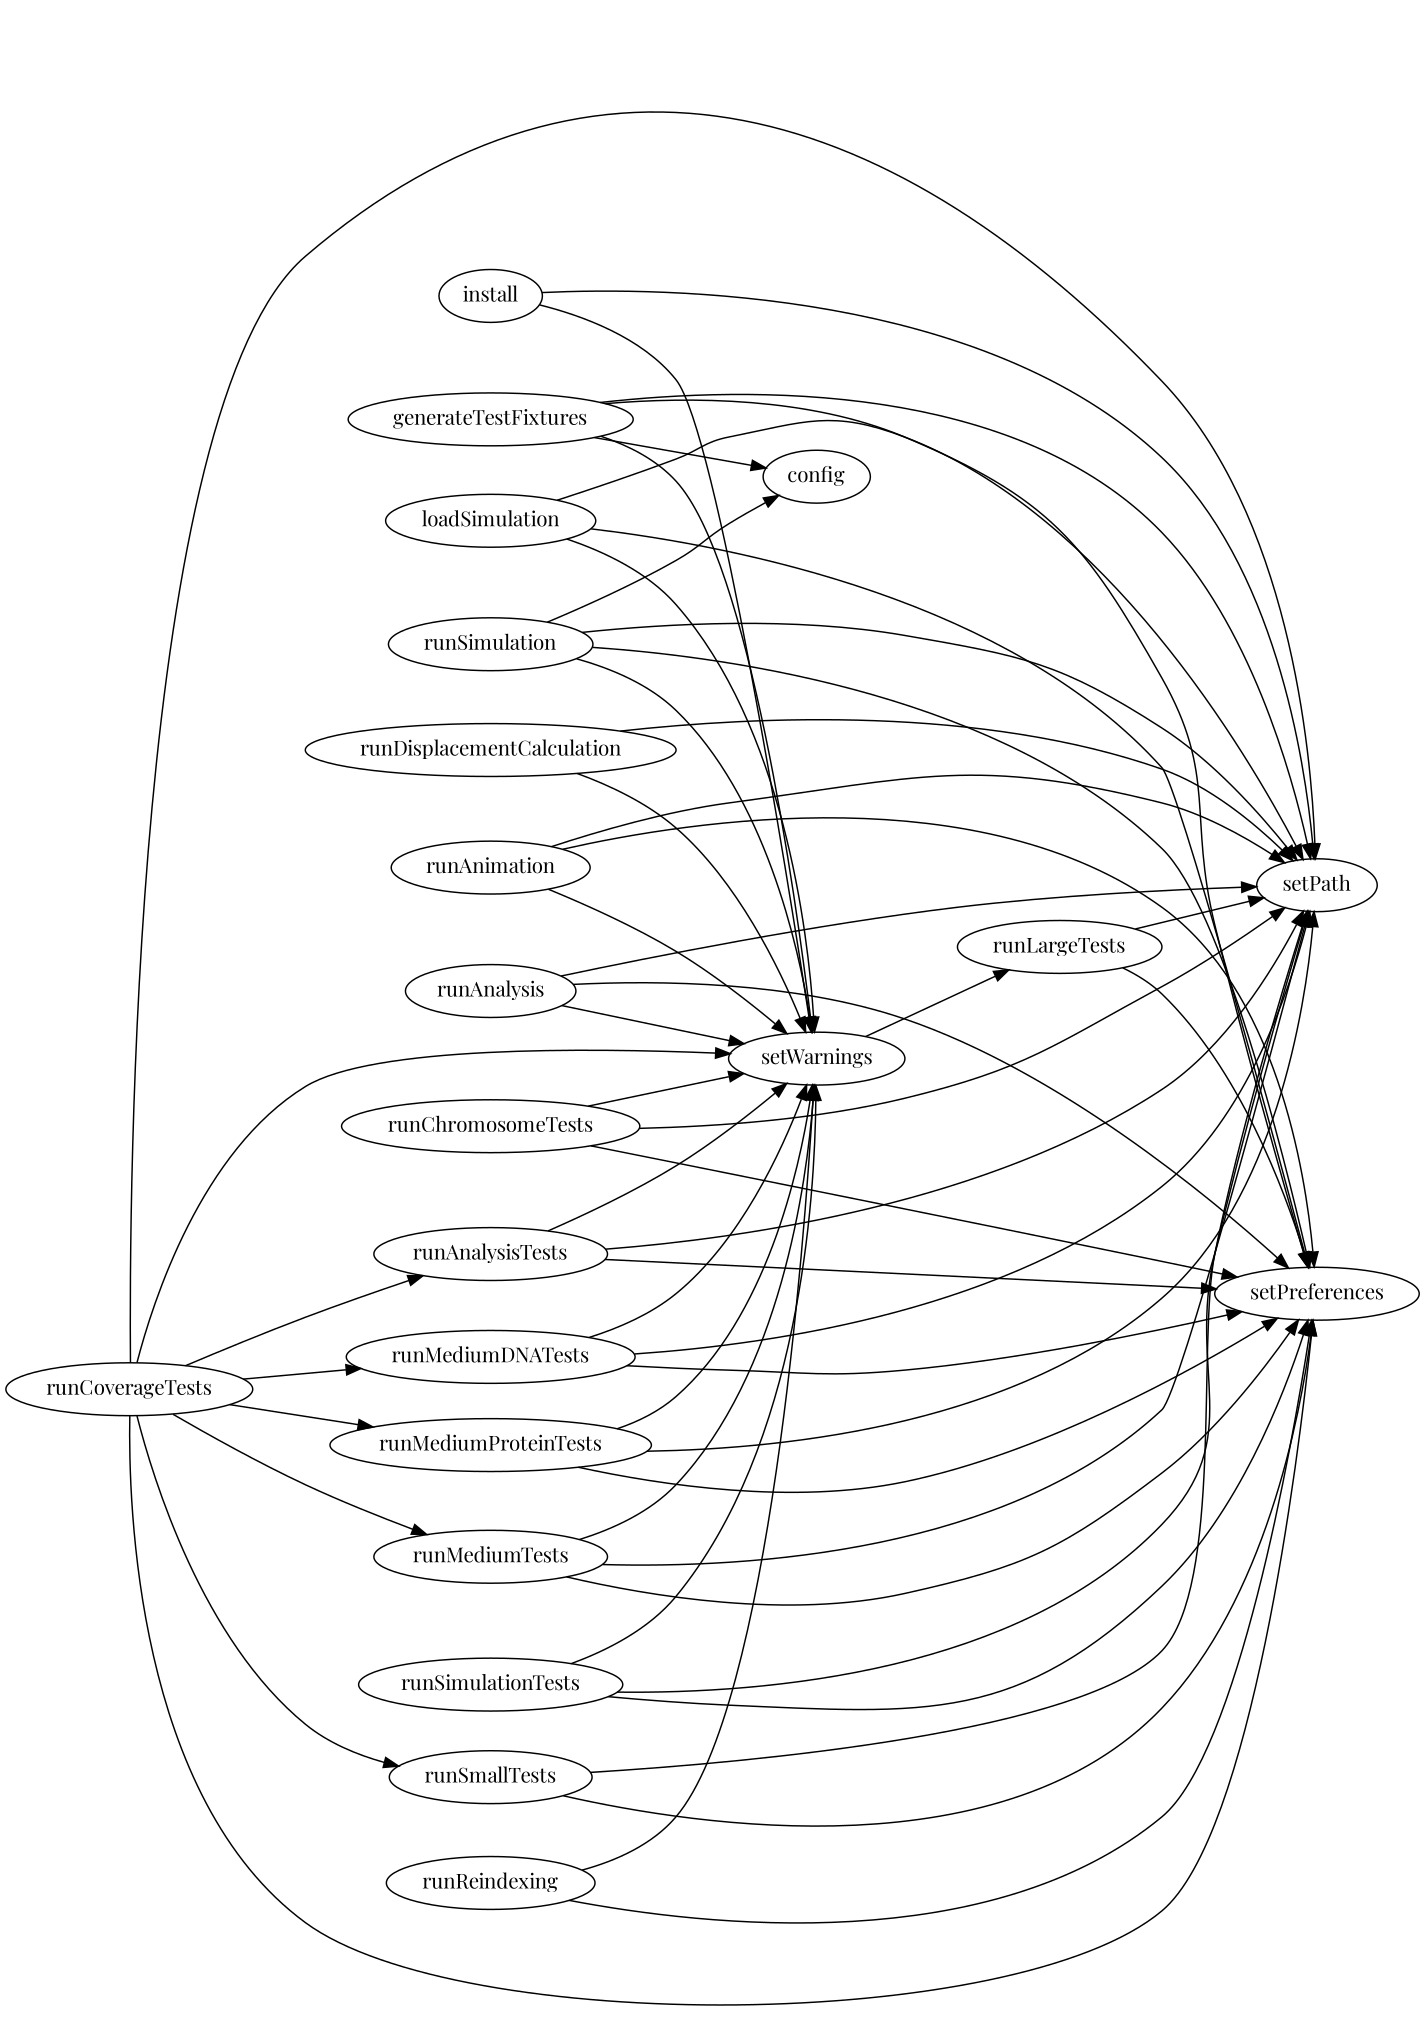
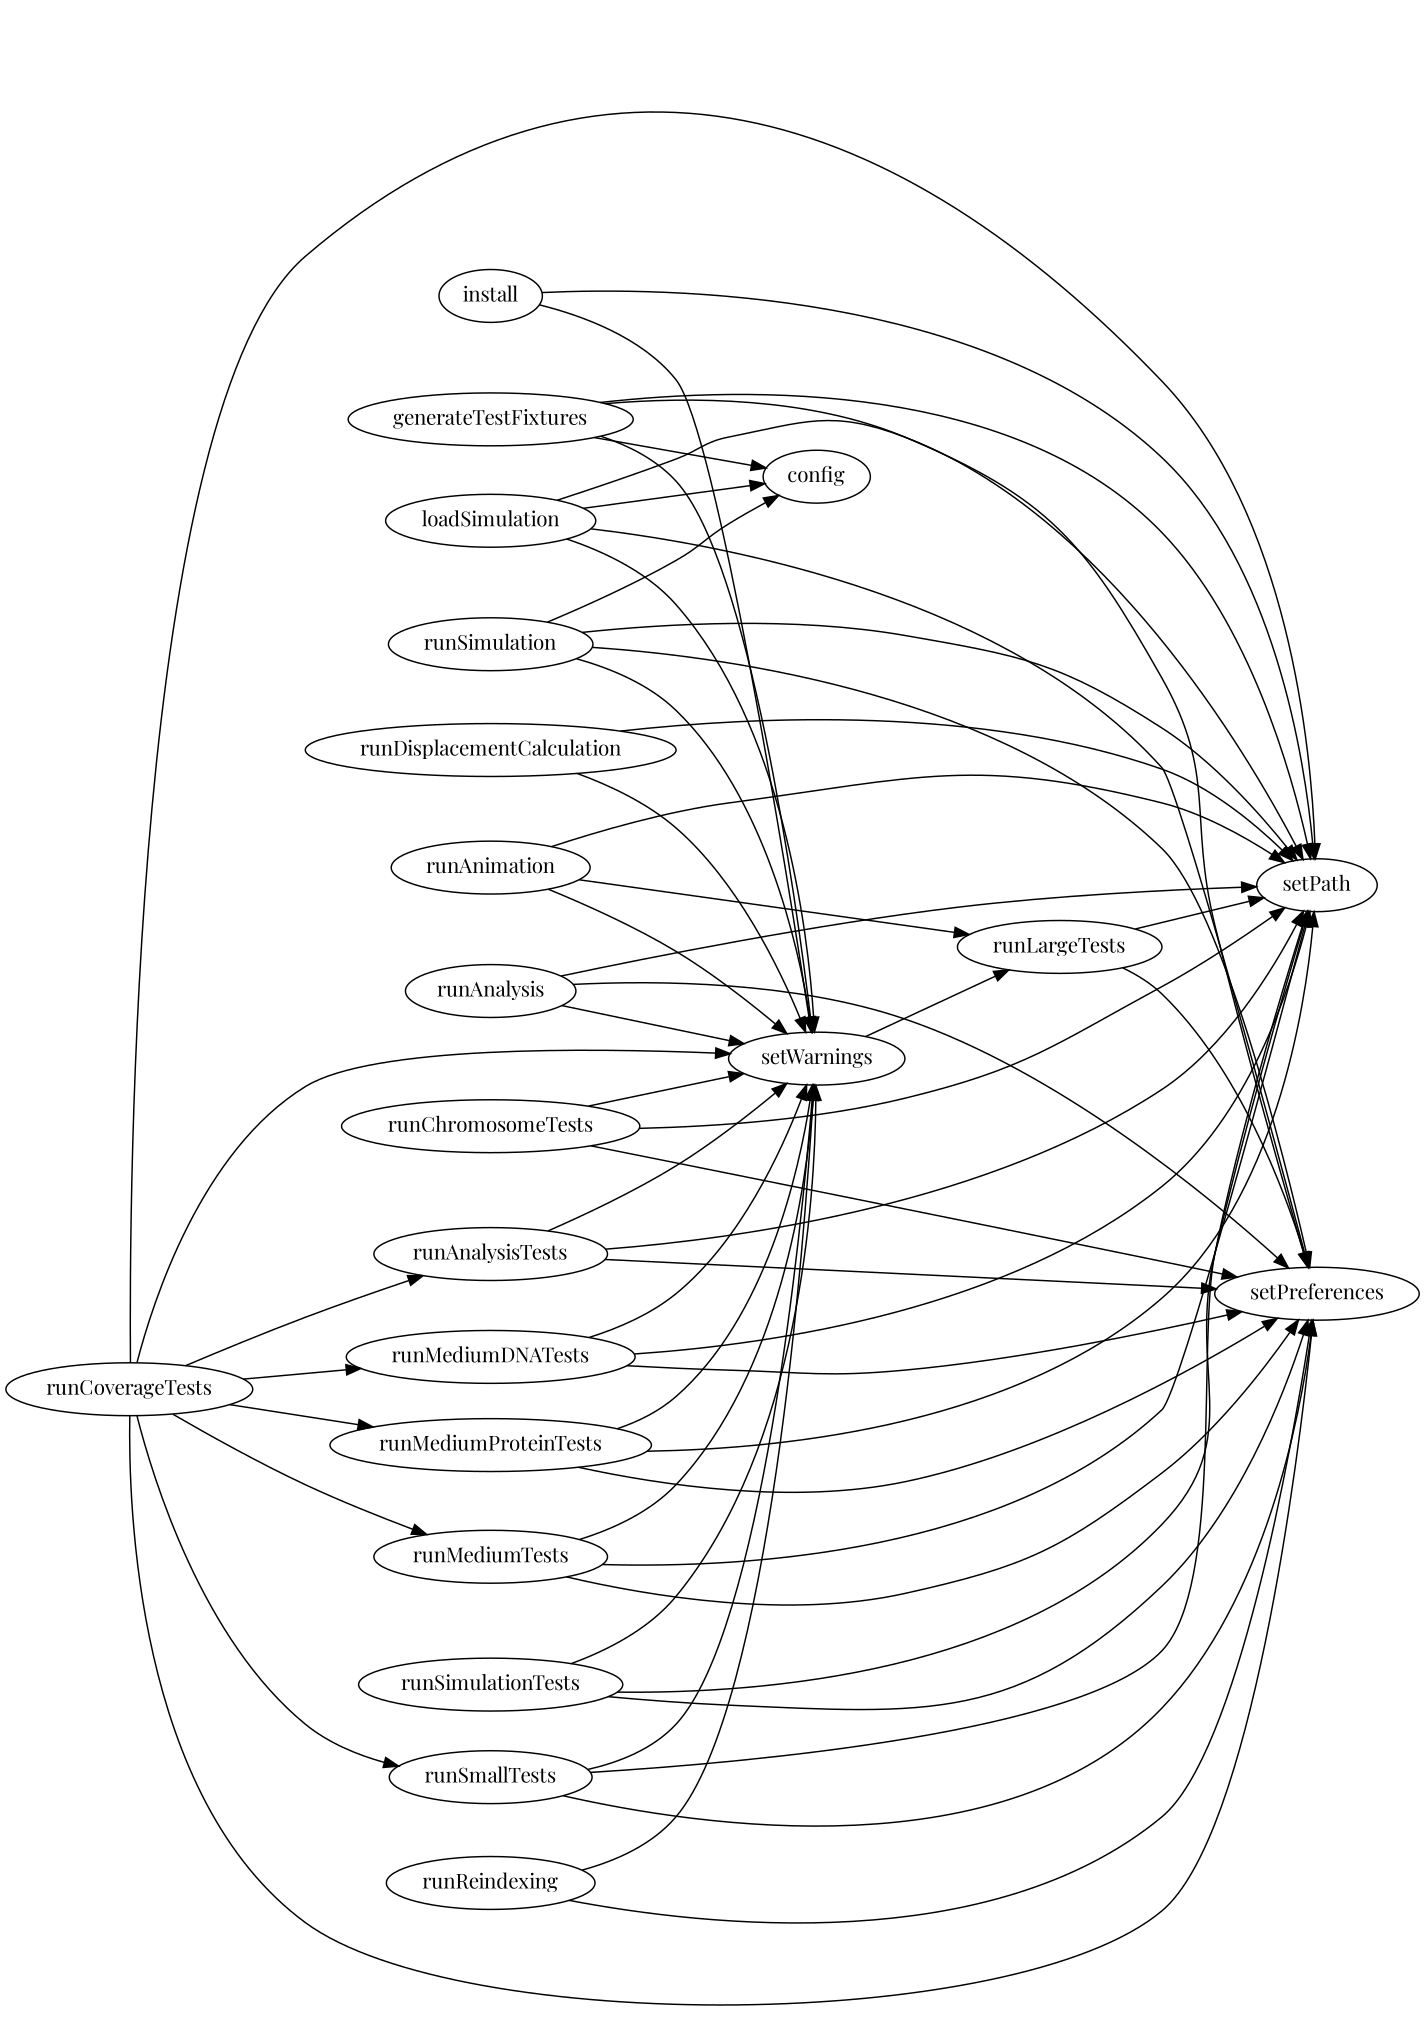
edge "loadSimulation" -> "config": added
edge "runAnimation" -> "setPreferences": now "runAnimation" -> "runLargeTests"
edge "runSmallTests" -> "setWarnings": added
